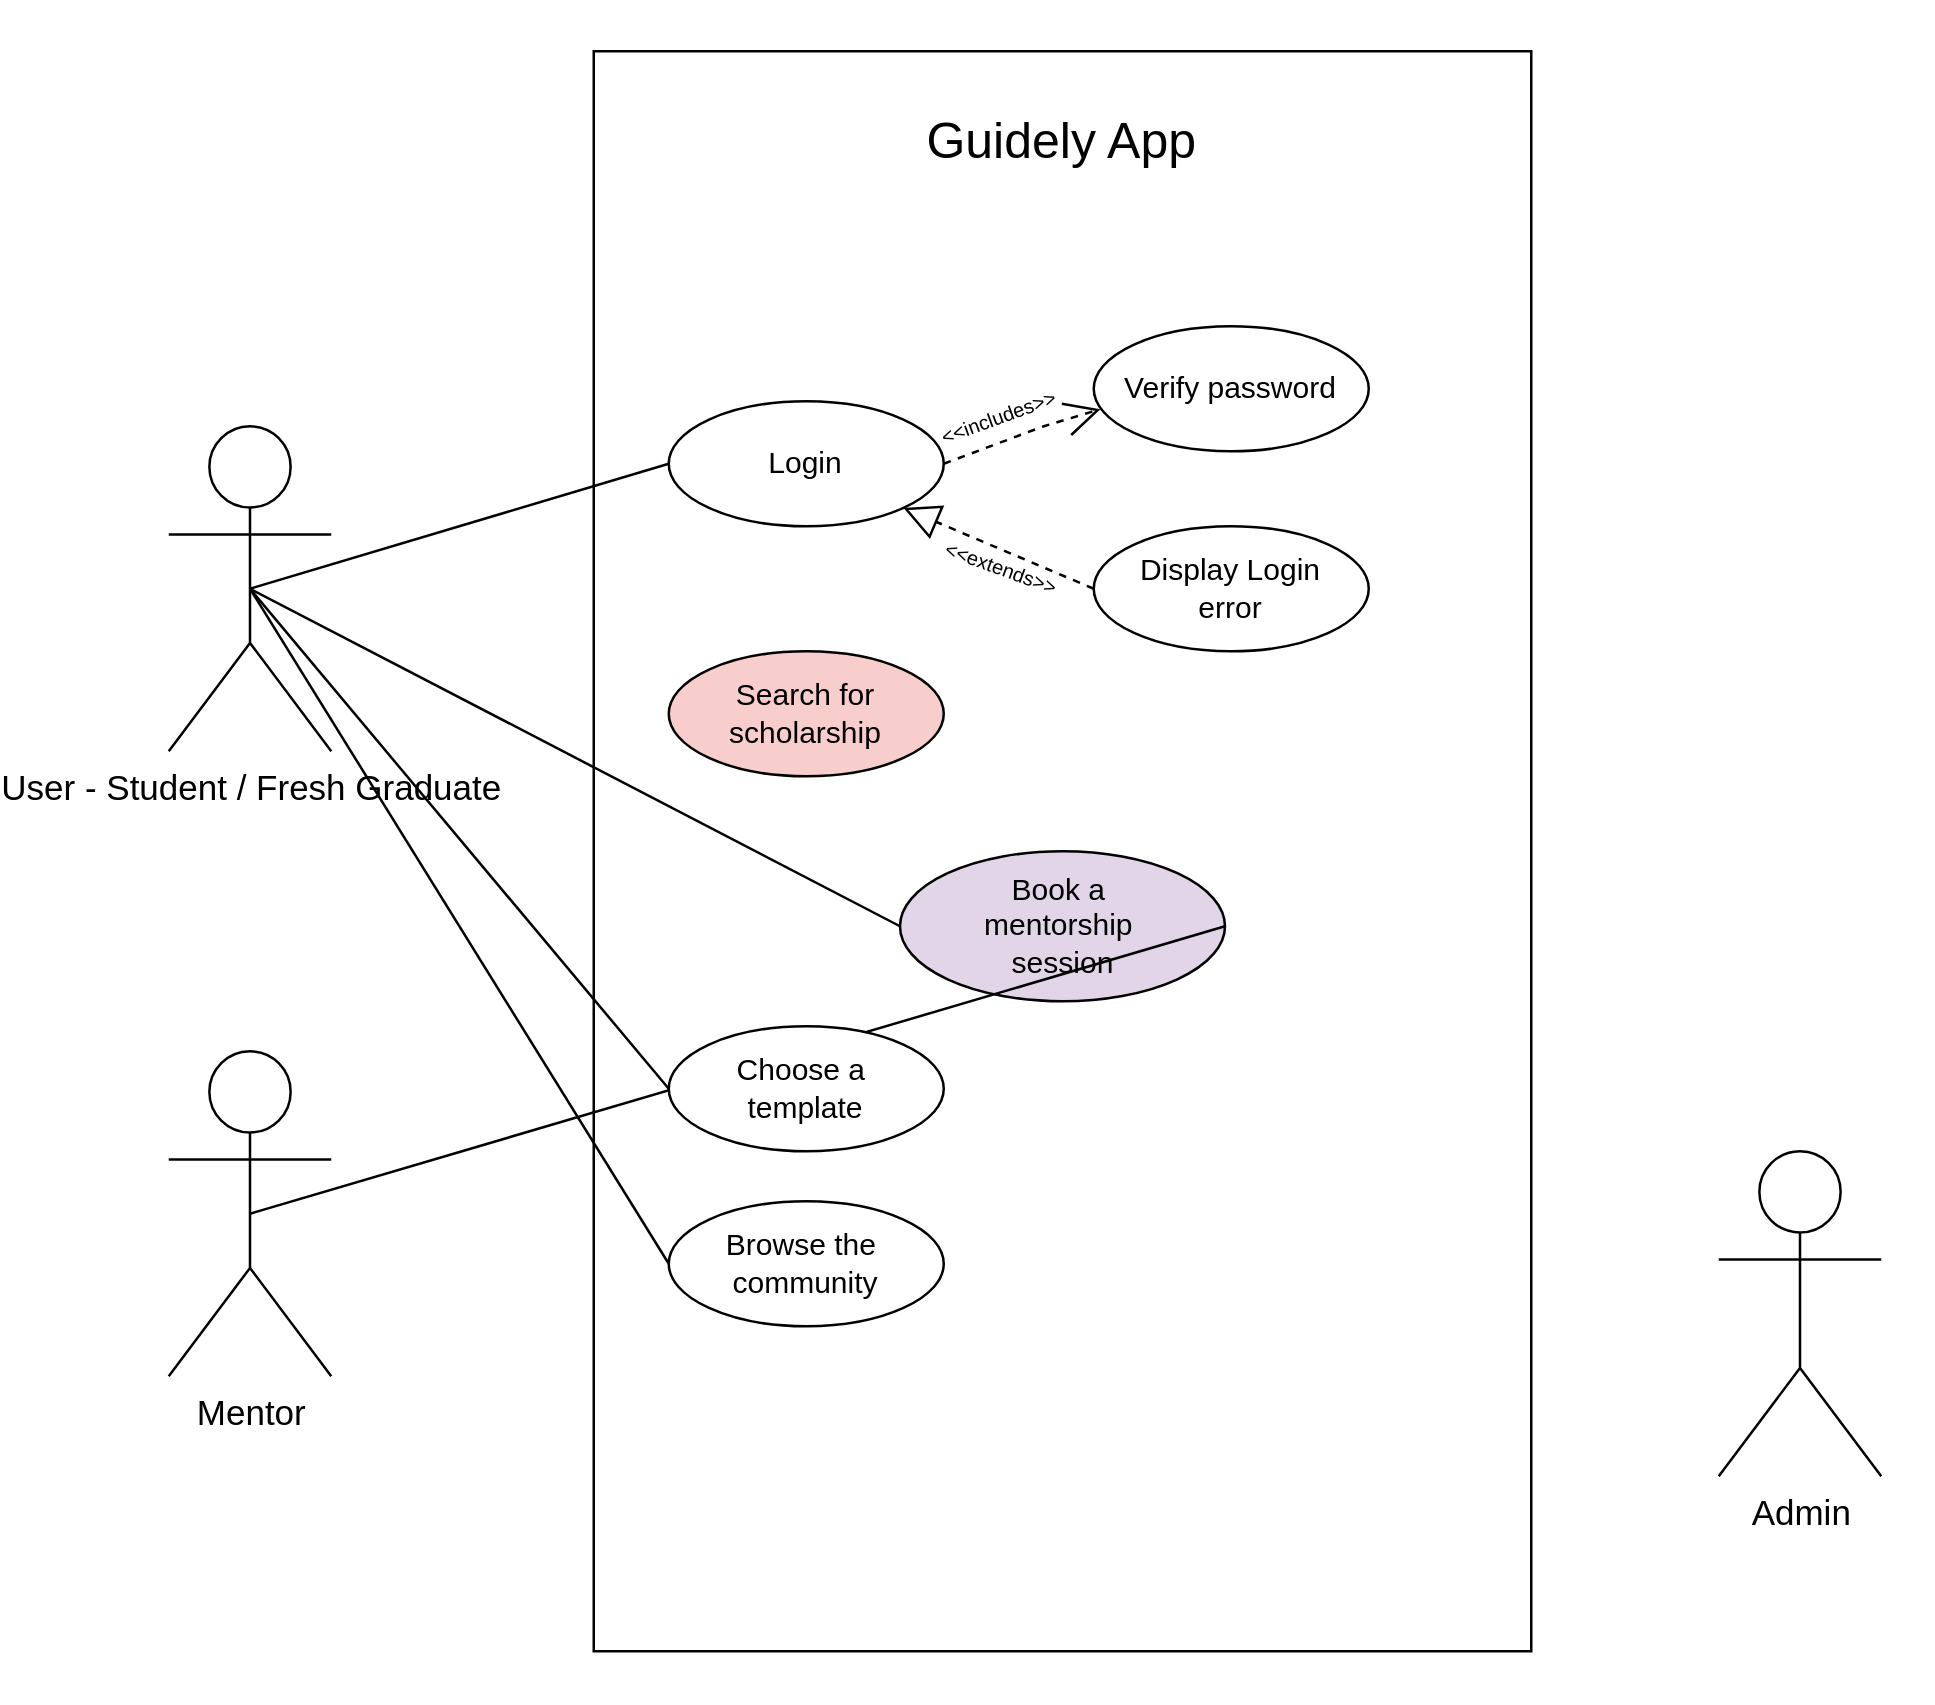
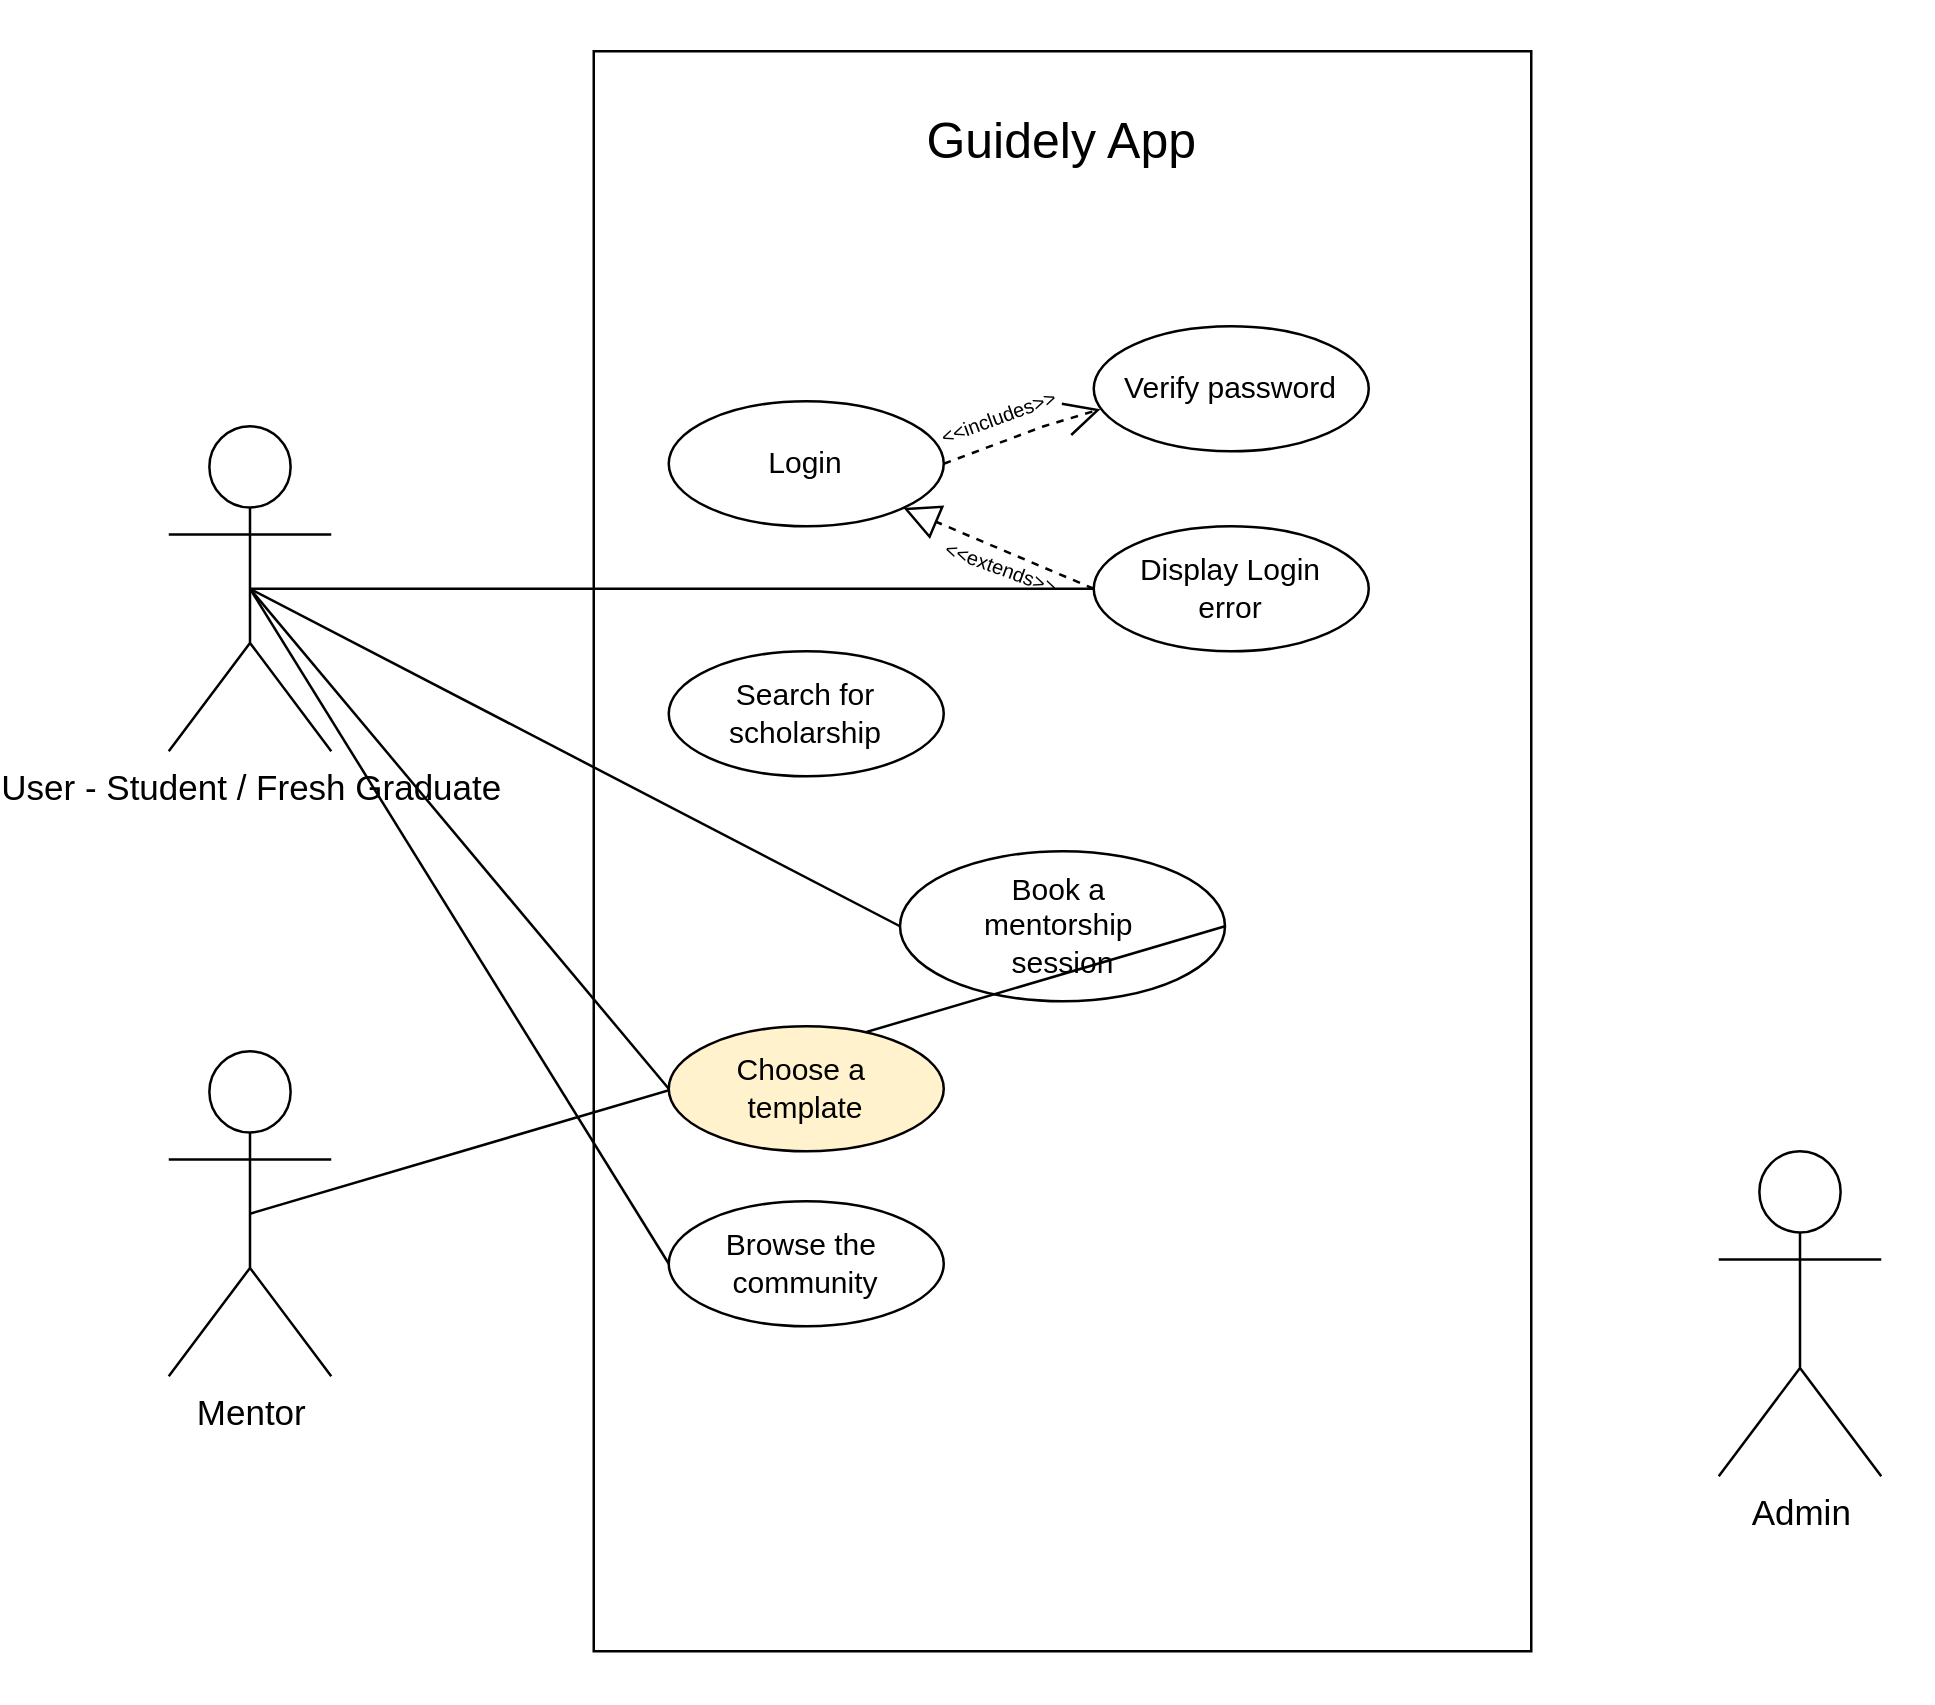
edge "Login" -- "User - Student / Fresh Graduate": now "Display Login error" -- "User - Student / Fresh Graduate"
node "Search for scholarship": fillcolor #f8cecc -> #ffffff
node "Book a mentorship session": fillcolor #e1d5e7 -> #ffffff
node "Choose a template": fillcolor #ffffff -> #fff2cc
